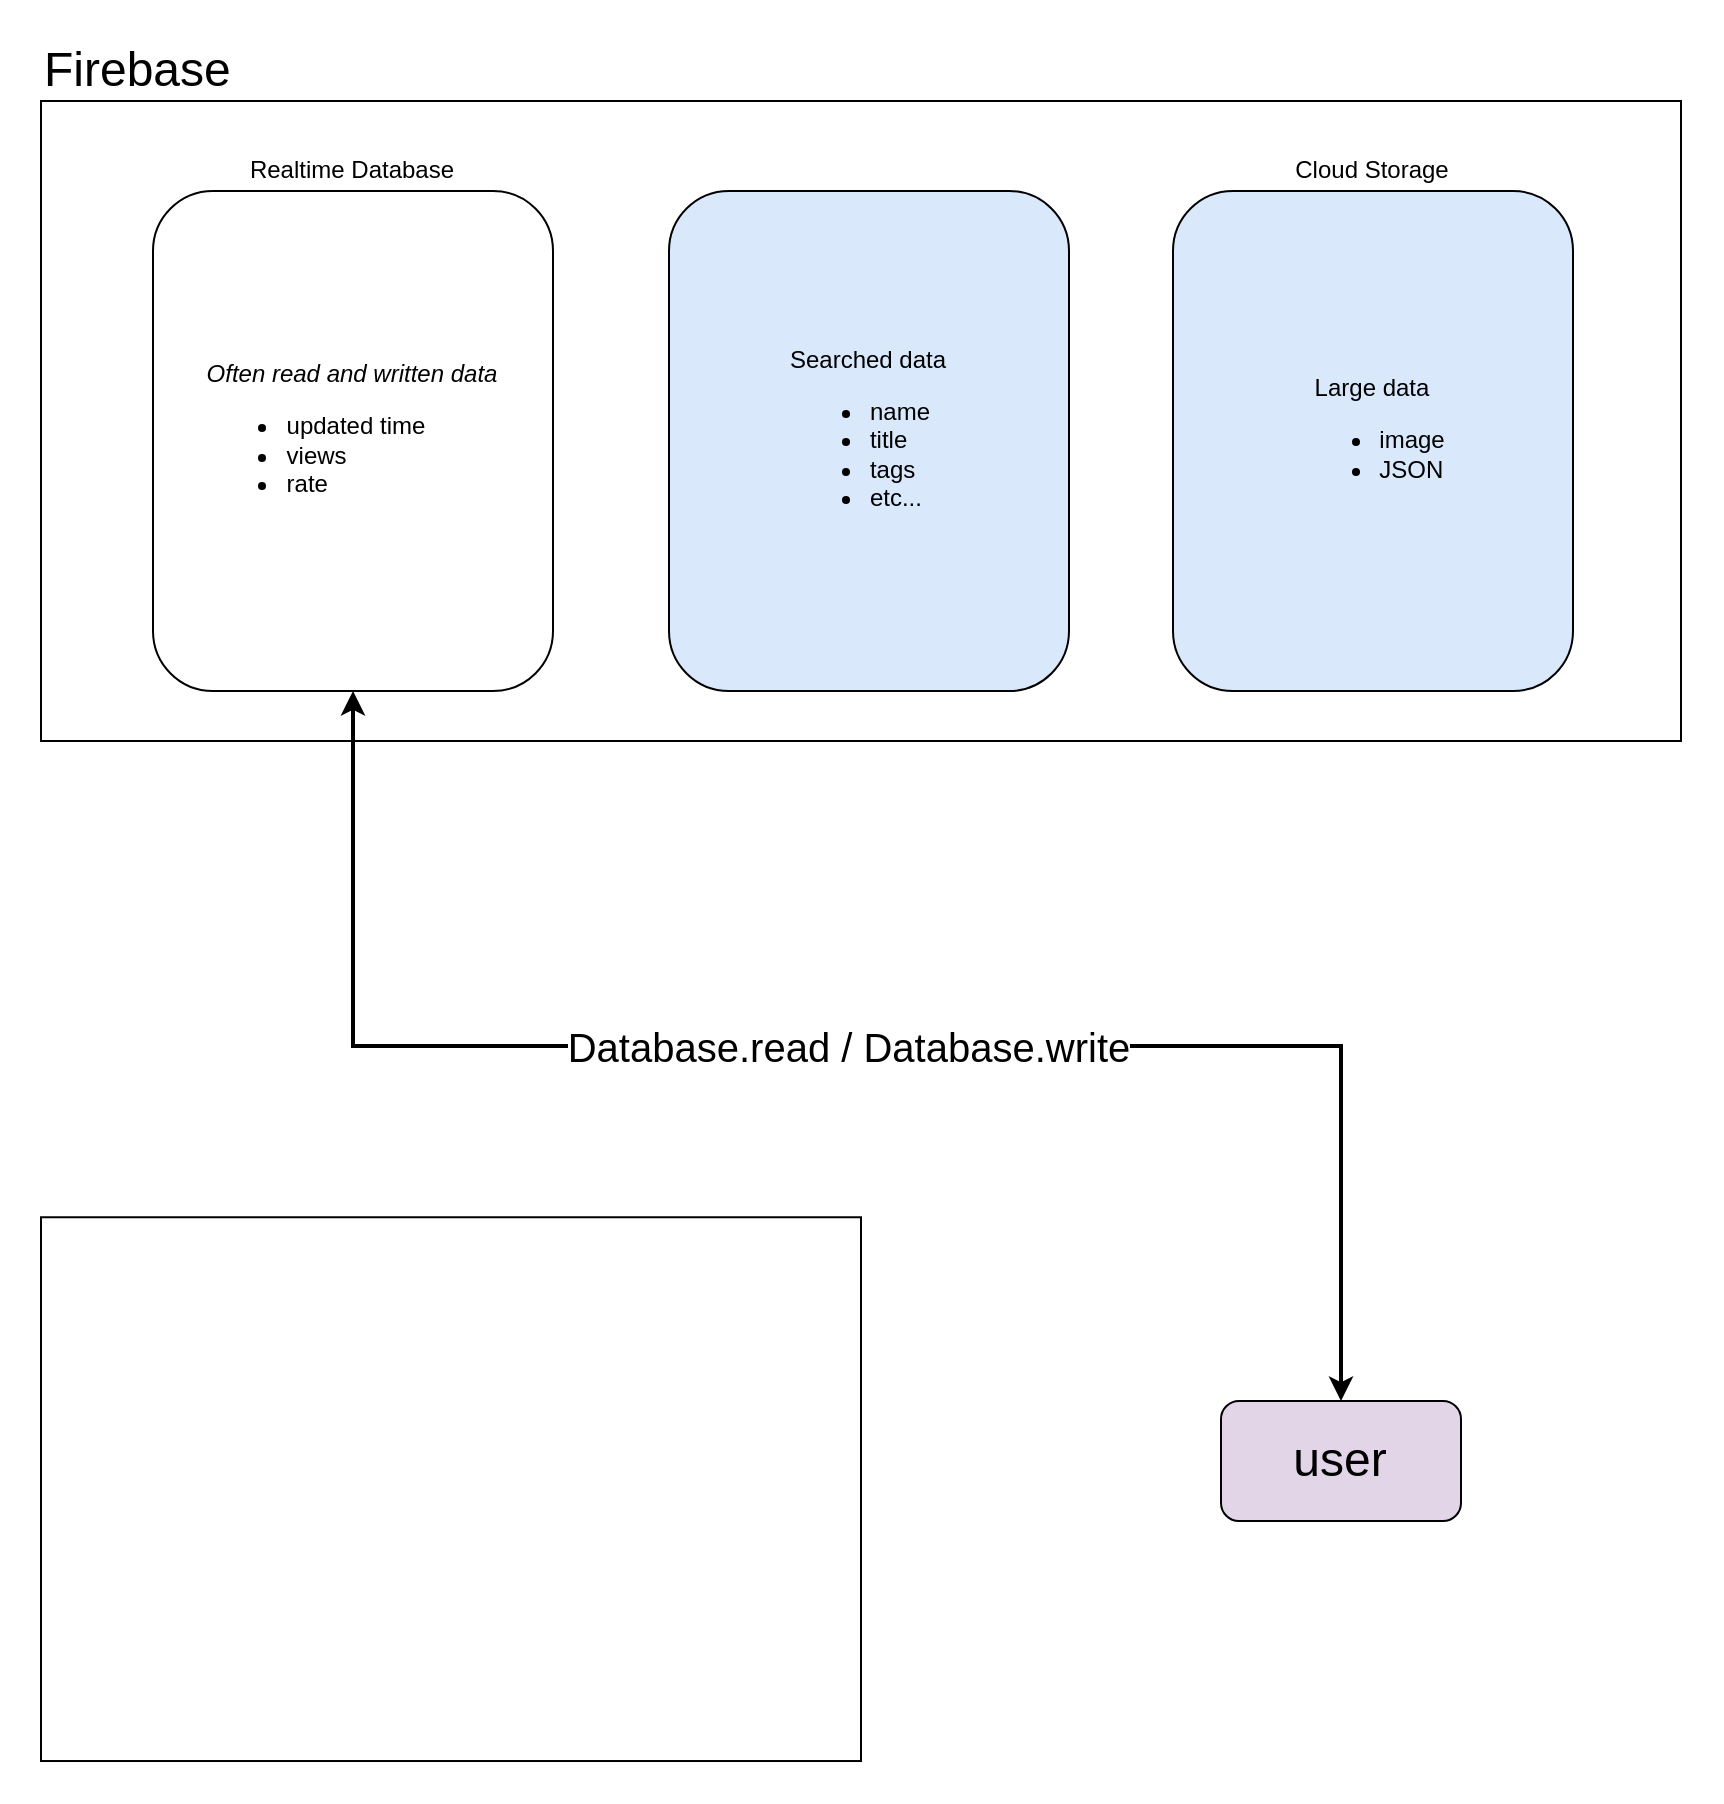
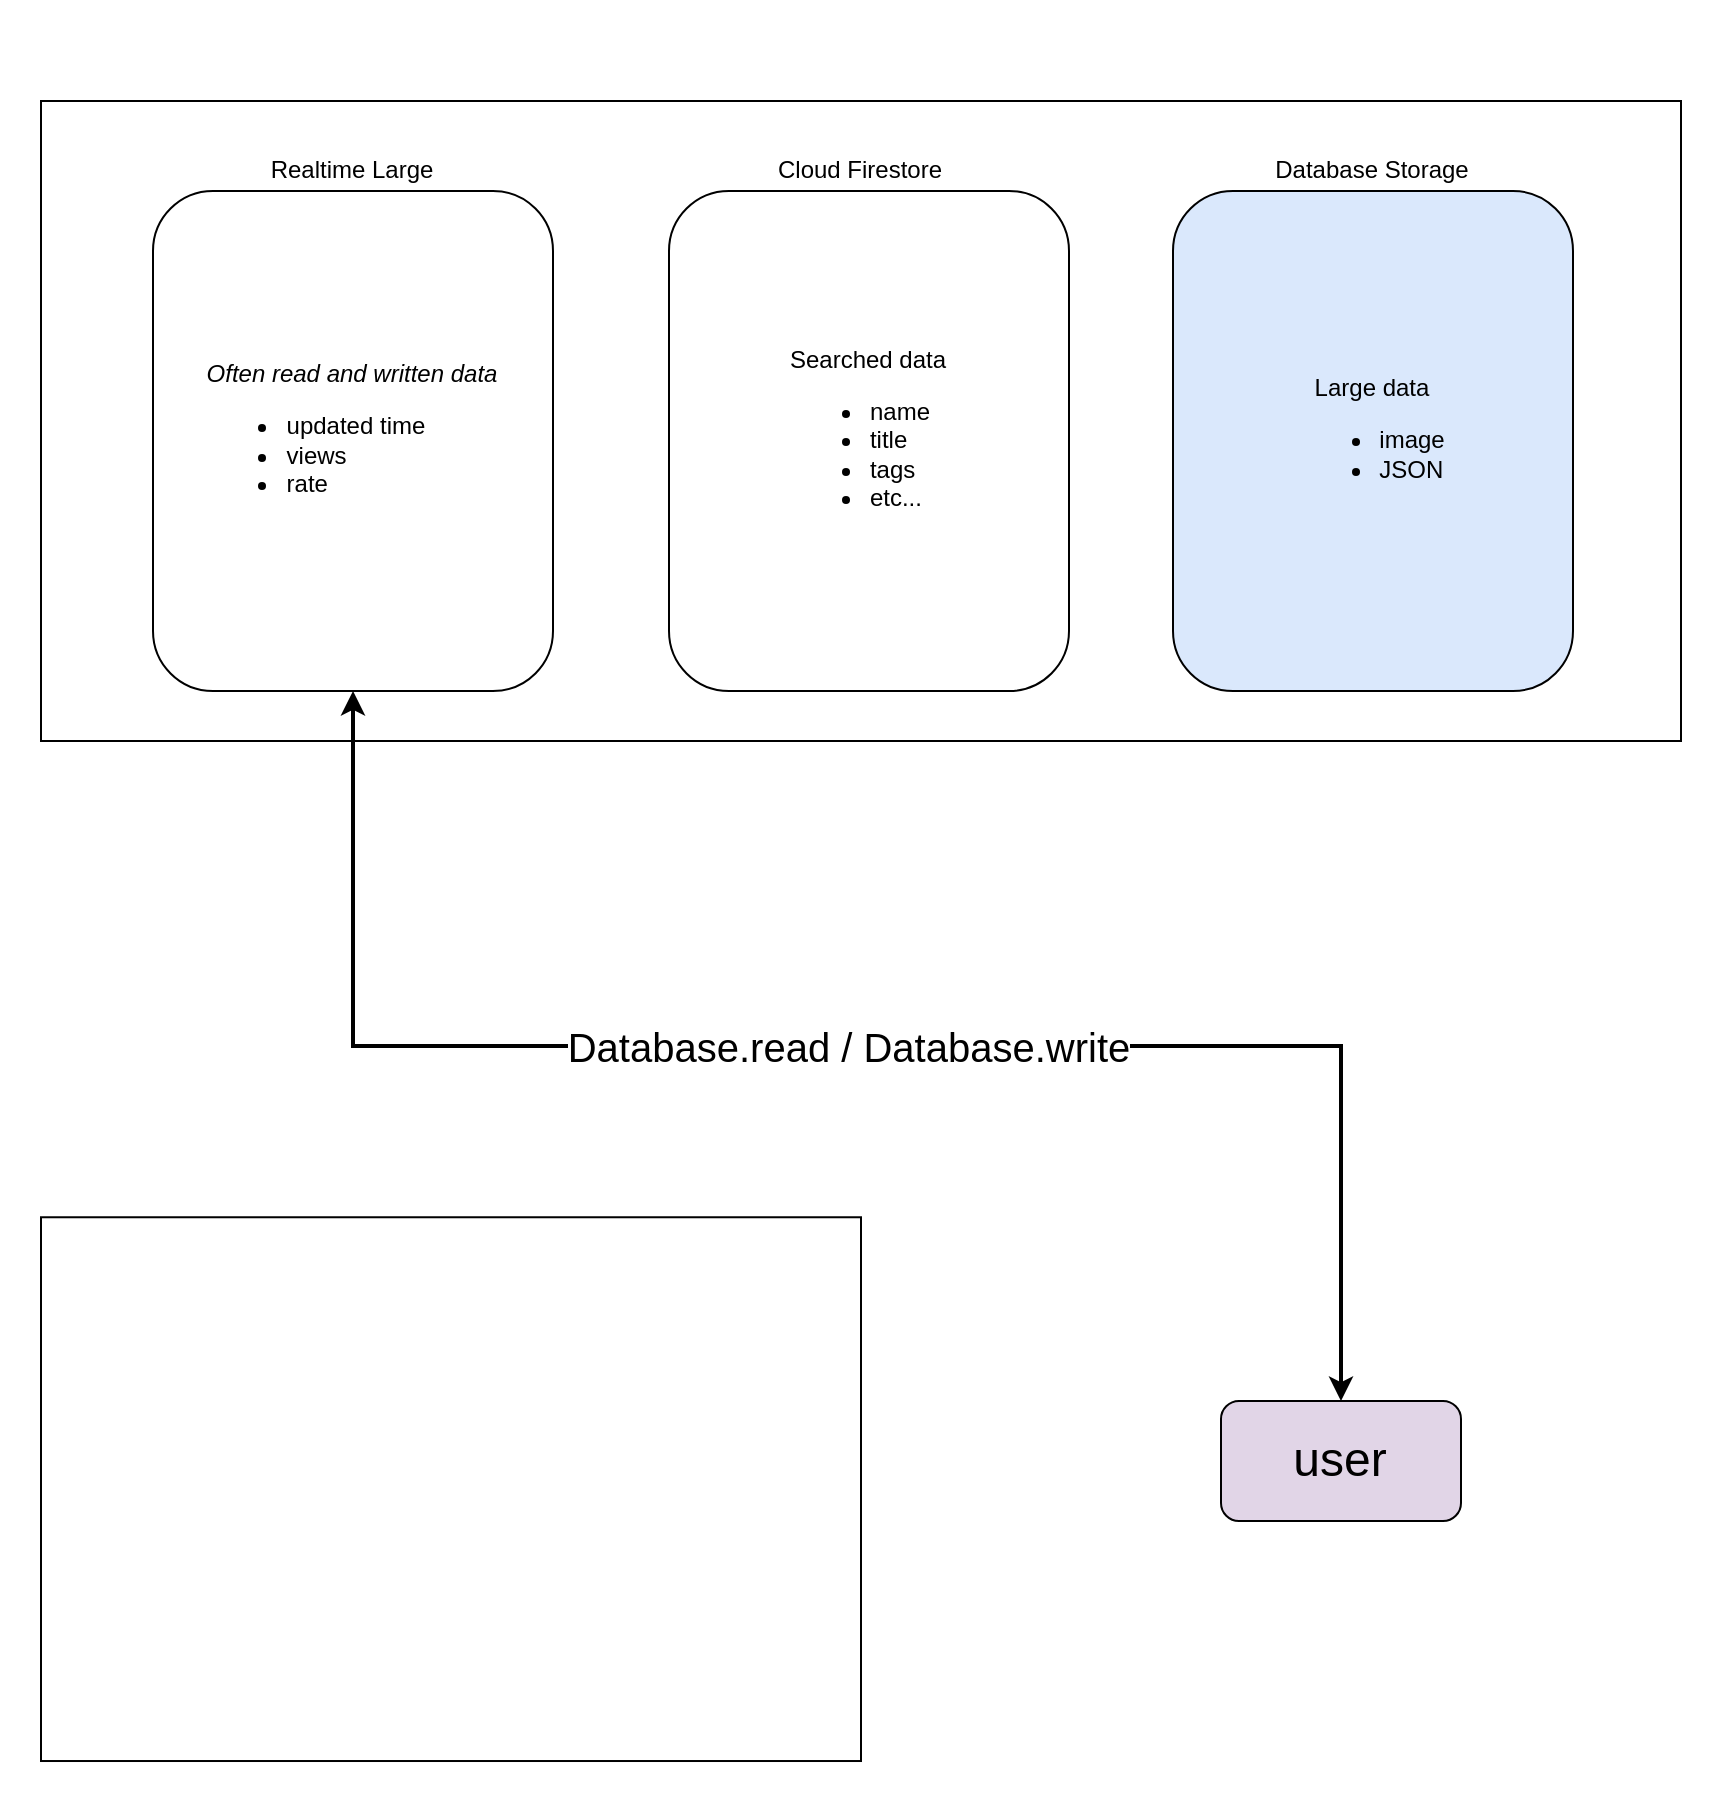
node "Firebase": removed
node "Realtime Database": label "Realtime Database" -> "Realtime Large"
node "Cloud Firestore": added
node "Cloud Storage": label "Cloud Storage" -> "Database Storage"
node "Searched data name title tags etc...": fillcolor #dae8fc -> #ffffff
